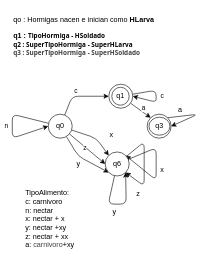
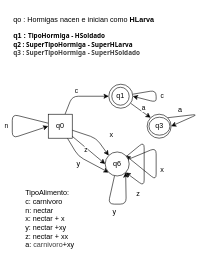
node "q0": shape ellipse -> rectangle
